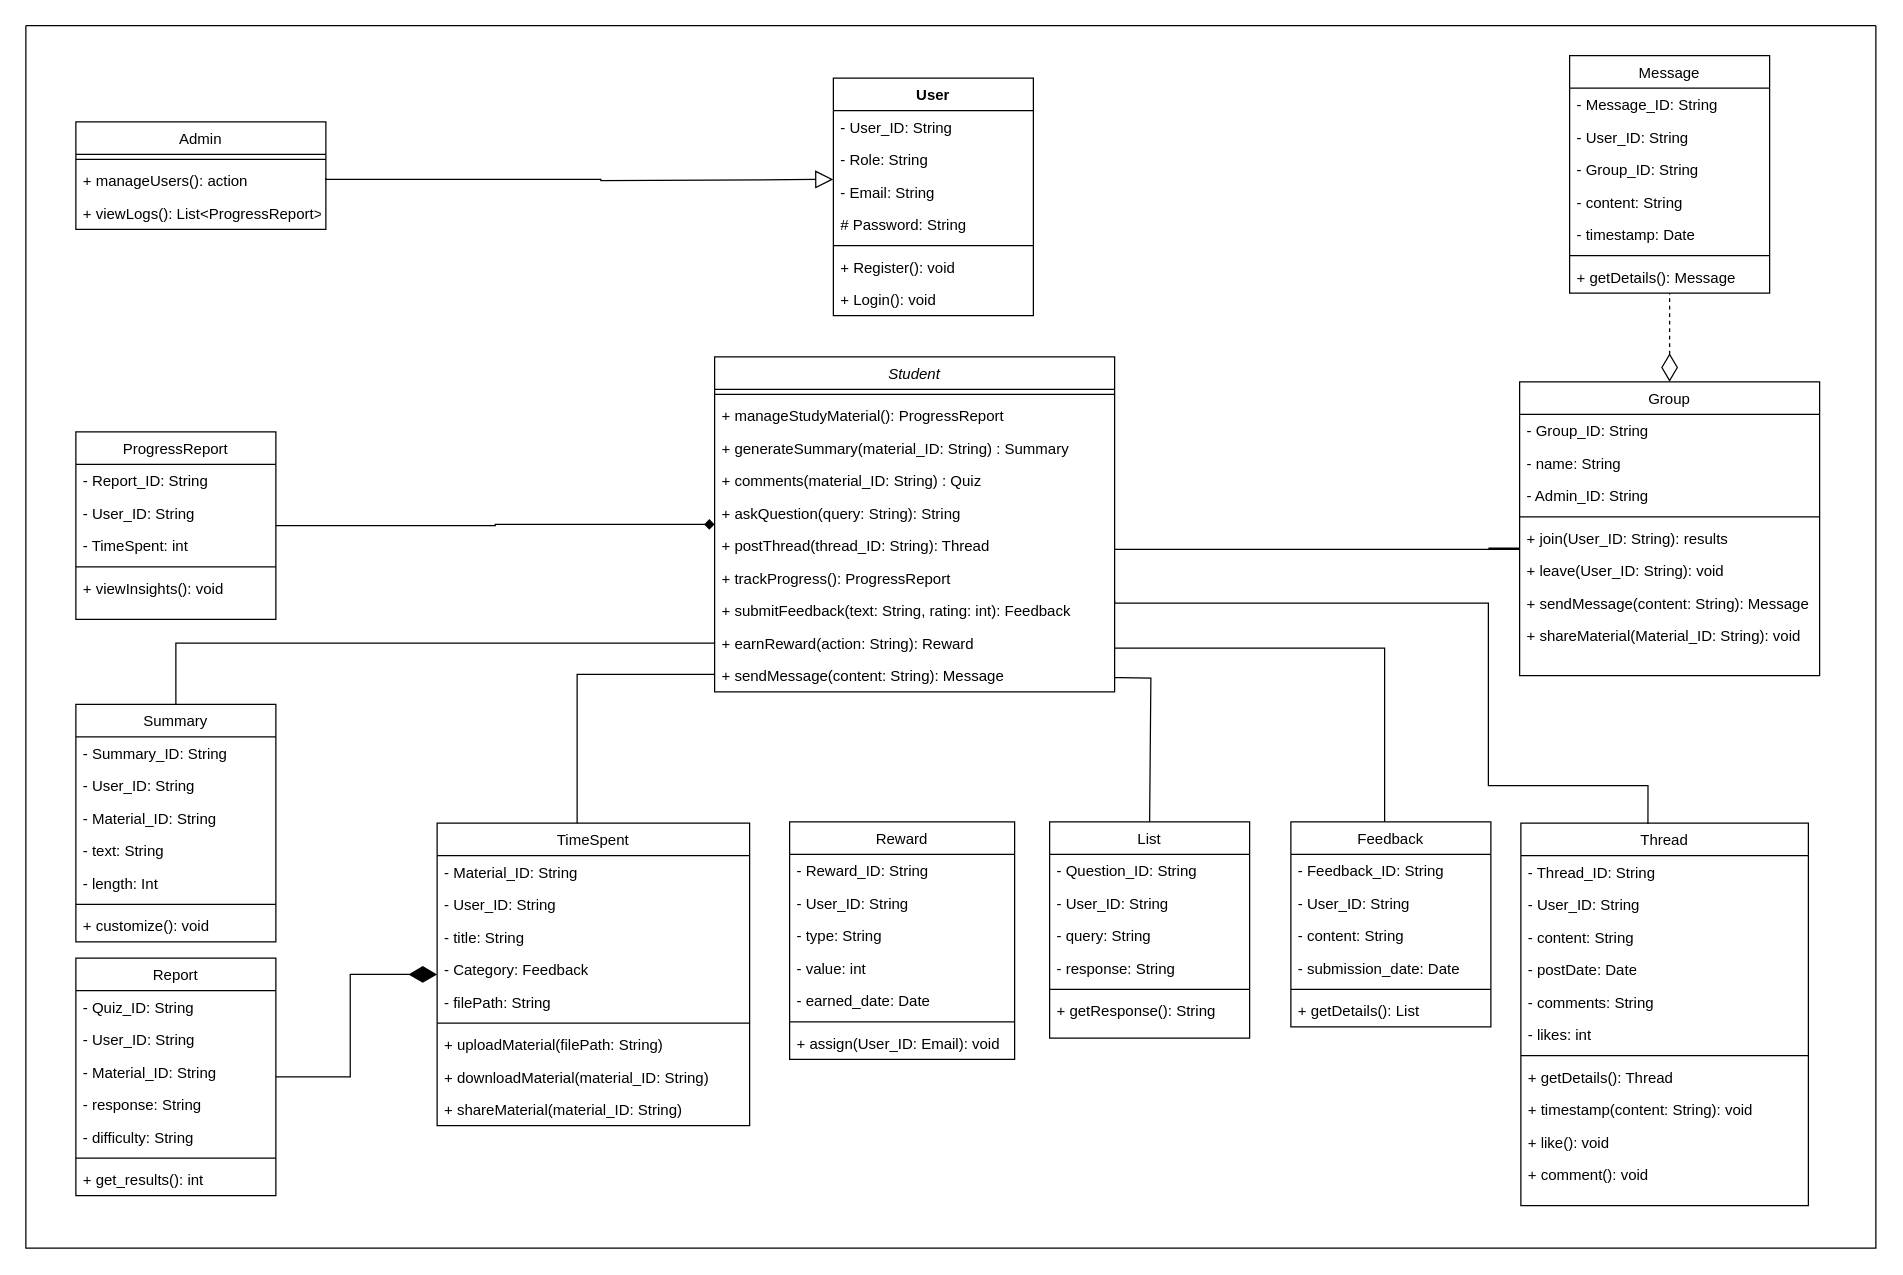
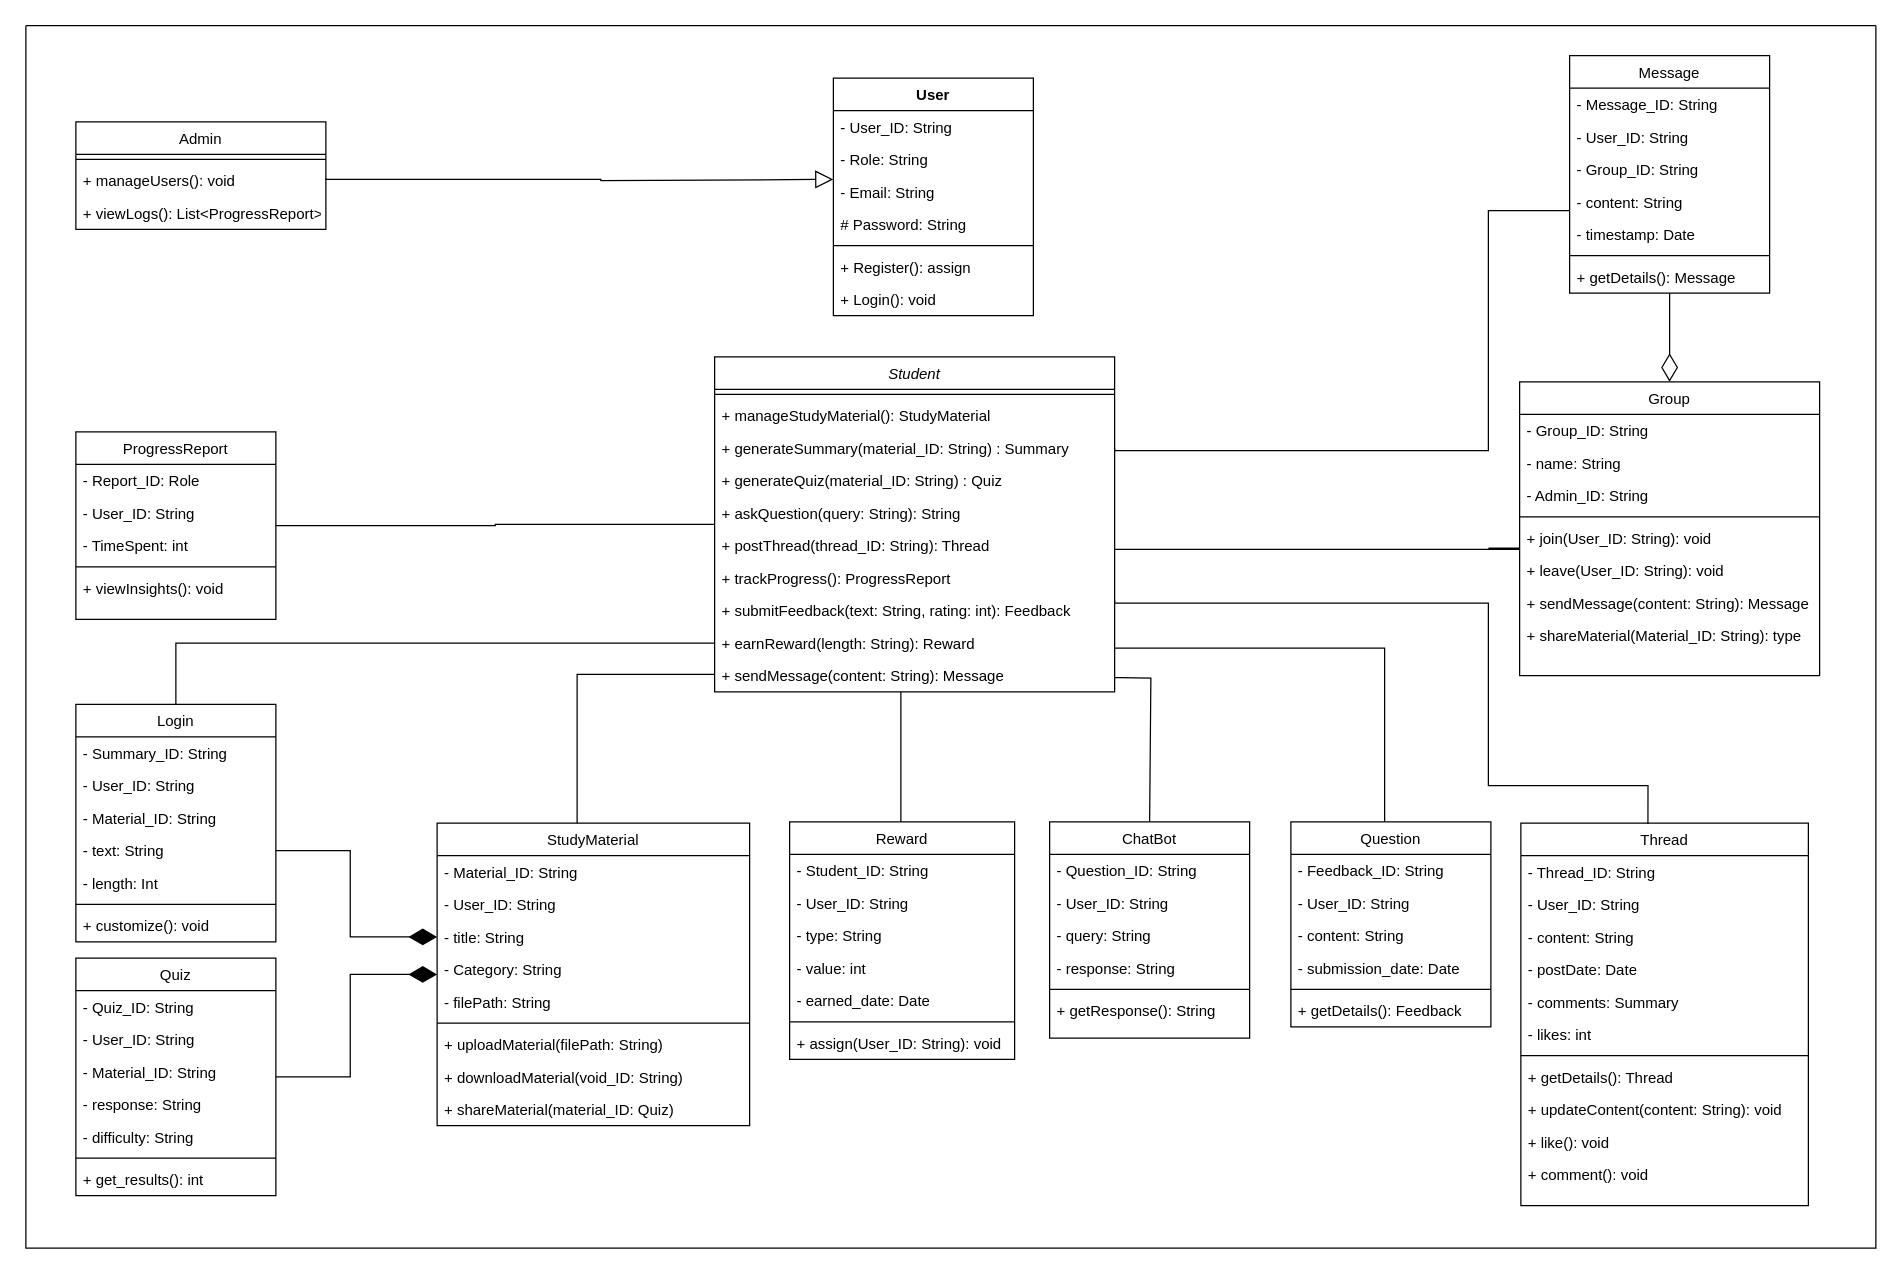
node "+ manageUsers(): action": label "+ manageUsers(): action" -> "+ manageUsers(): void"
node "+ Register(): void": label "+ Register(): void" -> "+ Register(): assign"
edge "Message" -> "Group": style dashed -> solid
node "+ manageStudyMaterial(): ProgressReport": label "+ manageStudyMaterial(): ProgressReport" -> "+ manageStudyMaterial(): StudyMaterial"
edge "Message" -- "+ generateSummary(material_ID: String) : Summary": added
node "- Report_ID: String": label "- Report_ID: String" -> "- Report_ID: Role"
node "+ comments(material_ID: String) : Quiz": label "+ comments(material_ID: String) : Quiz" -> "+ generateQuiz(material_ID: String) : Quiz"
edge "ProgressReport" -> "Student": arrowhead diamond -> none
node "+ join(User_ID: String): results": label "+ join(User_ID: String): results" -> "+ join(User_ID: String): void"
node "+ earnReward(action: String): Reward": label "+ earnReward(action: String): Reward" -> "+ earnReward(length: String): Reward"
node "+ shareMaterial(Material_ID: String): void": label "+ shareMaterial(Material_ID: String): void" -> "+ shareMaterial(Material_ID: String): type"
node "Summary": label "Summary" -> "Login"
edge "Student" -- "Reward": added
node "List": label "List" -> "ChatBot"
node "Feedback": label "Feedback" -> "Question"
node "TimeSpent": label "TimeSpent" -> "StudyMaterial"
node "- Reward_ID: String": label "- Reward_ID: String" -> "- Student_ID: String"
edge "- text: String" -> "- title: String": added
node "- Category: Feedback": label "- Category: Feedback" -> "- Category: String"
node "Report": label "Report" -> "Quiz"
node "- comments: String": label "- comments: String" -> "- comments: Summary"
node "+ getDetails(): List": label "+ getDetails(): List" -> "+ getDetails(): Feedback"
node "+ assign(User_ID: Email): void": label "+ assign(User_ID: Email): void" -> "+ assign(User_ID: String): void"
node "+ downloadMaterial(material_ID: String)": label "+ downloadMaterial(material_ID: String)" -> "+ downloadMaterial(void_ID: String)"
node "+ shareMaterial(material_ID: String)": label "+ shareMaterial(material_ID: String)" -> "+ shareMaterial(material_ID: Quiz)"
node "+ timestamp(content: String): void": label "+ timestamp(content: String): void" -> "+ updateContent(content: String): void"
